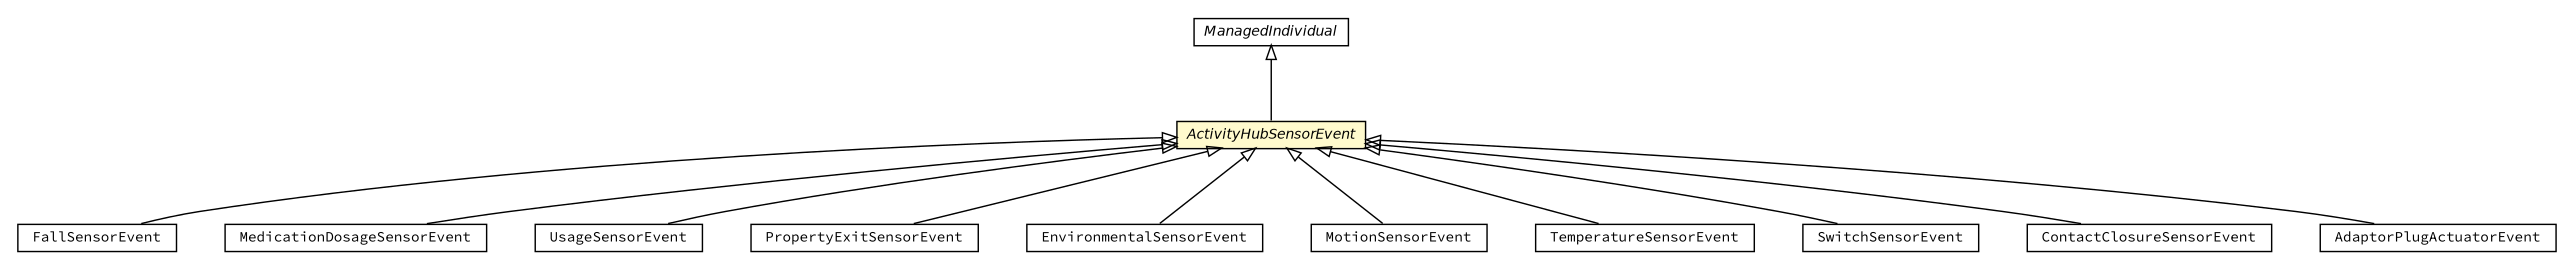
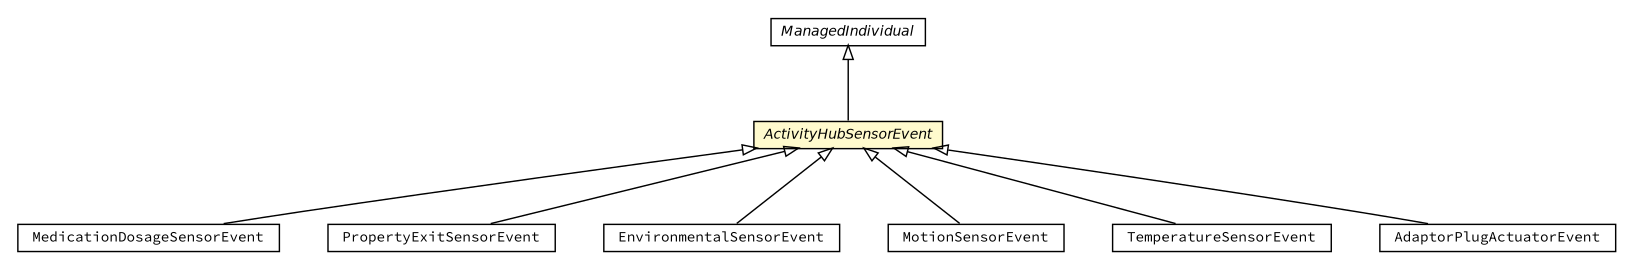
node "FallSensorEvent": removed
node "UsageSensorEvent": removed
node "SwitchSensorEvent": removed
node "ContactClosureSensorEvent": removed
